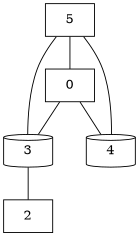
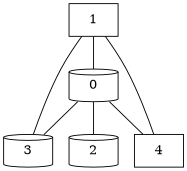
node "5": label "5" -> "1"
node "0": shape box -> cylinder
node "4": shape cylinder -> box
edge "3" -- "2": now "0" -- "2"
node "2": shape box -> cylinder
